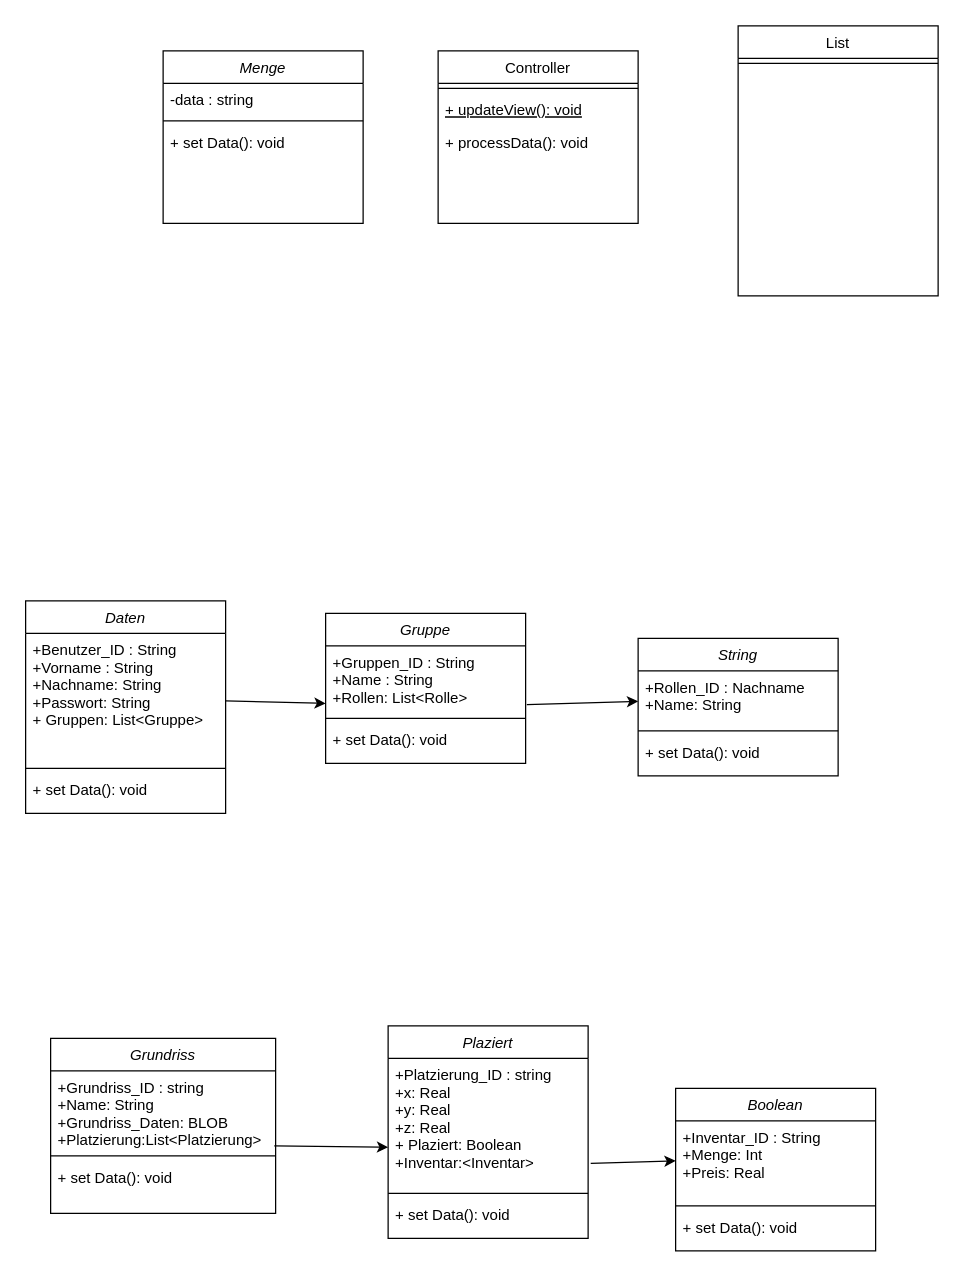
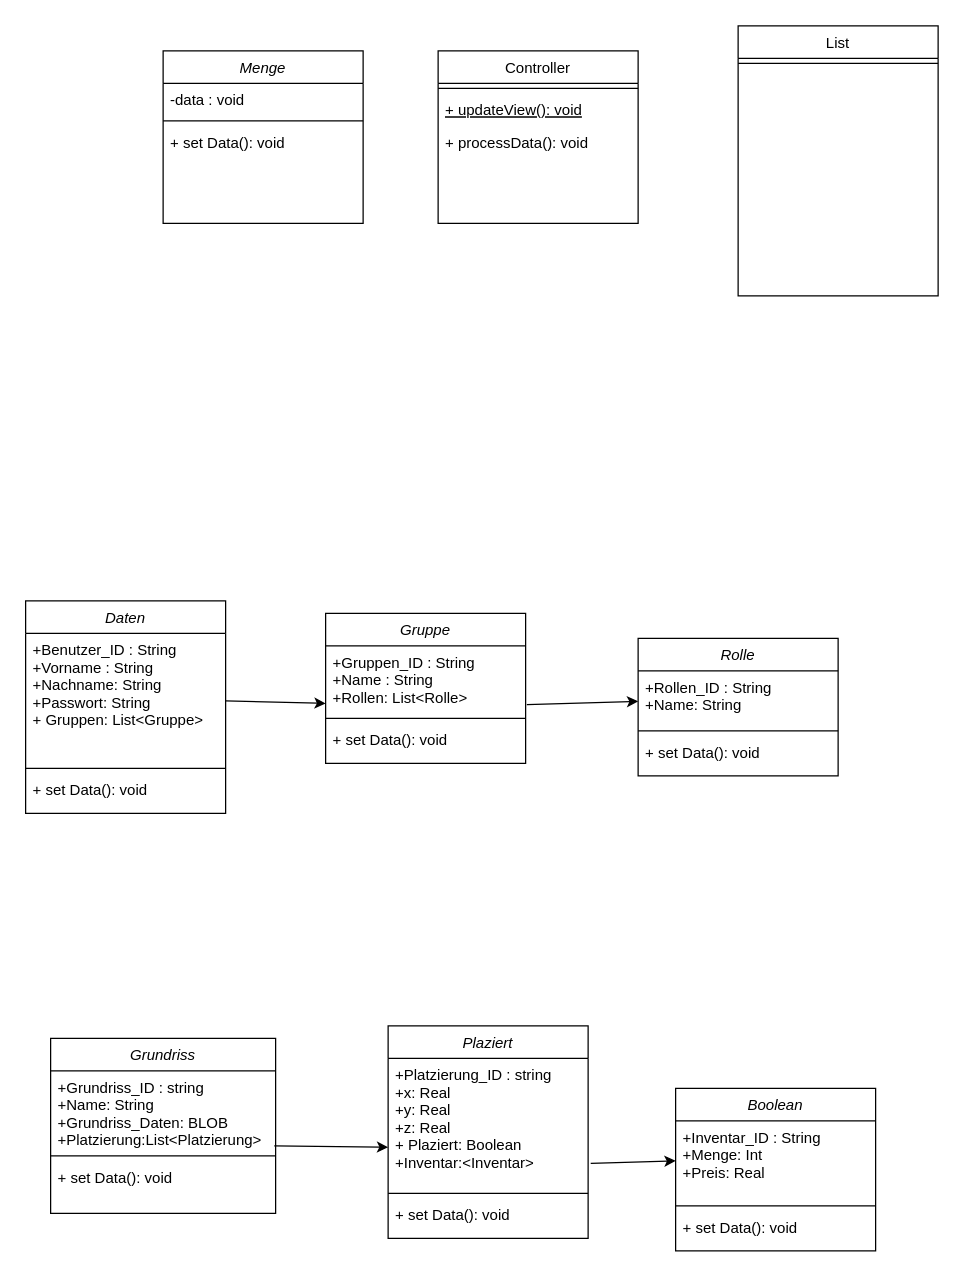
node "-data : string": label "-data : string" -> "-data : void"
node "String": label "String" -> "Rolle"
node "+Rollen_ID : Nachname +Name: String": label "+Rollen_ID : Nachname +Name: String" -> "+Rollen_ID : String +Name: String"
